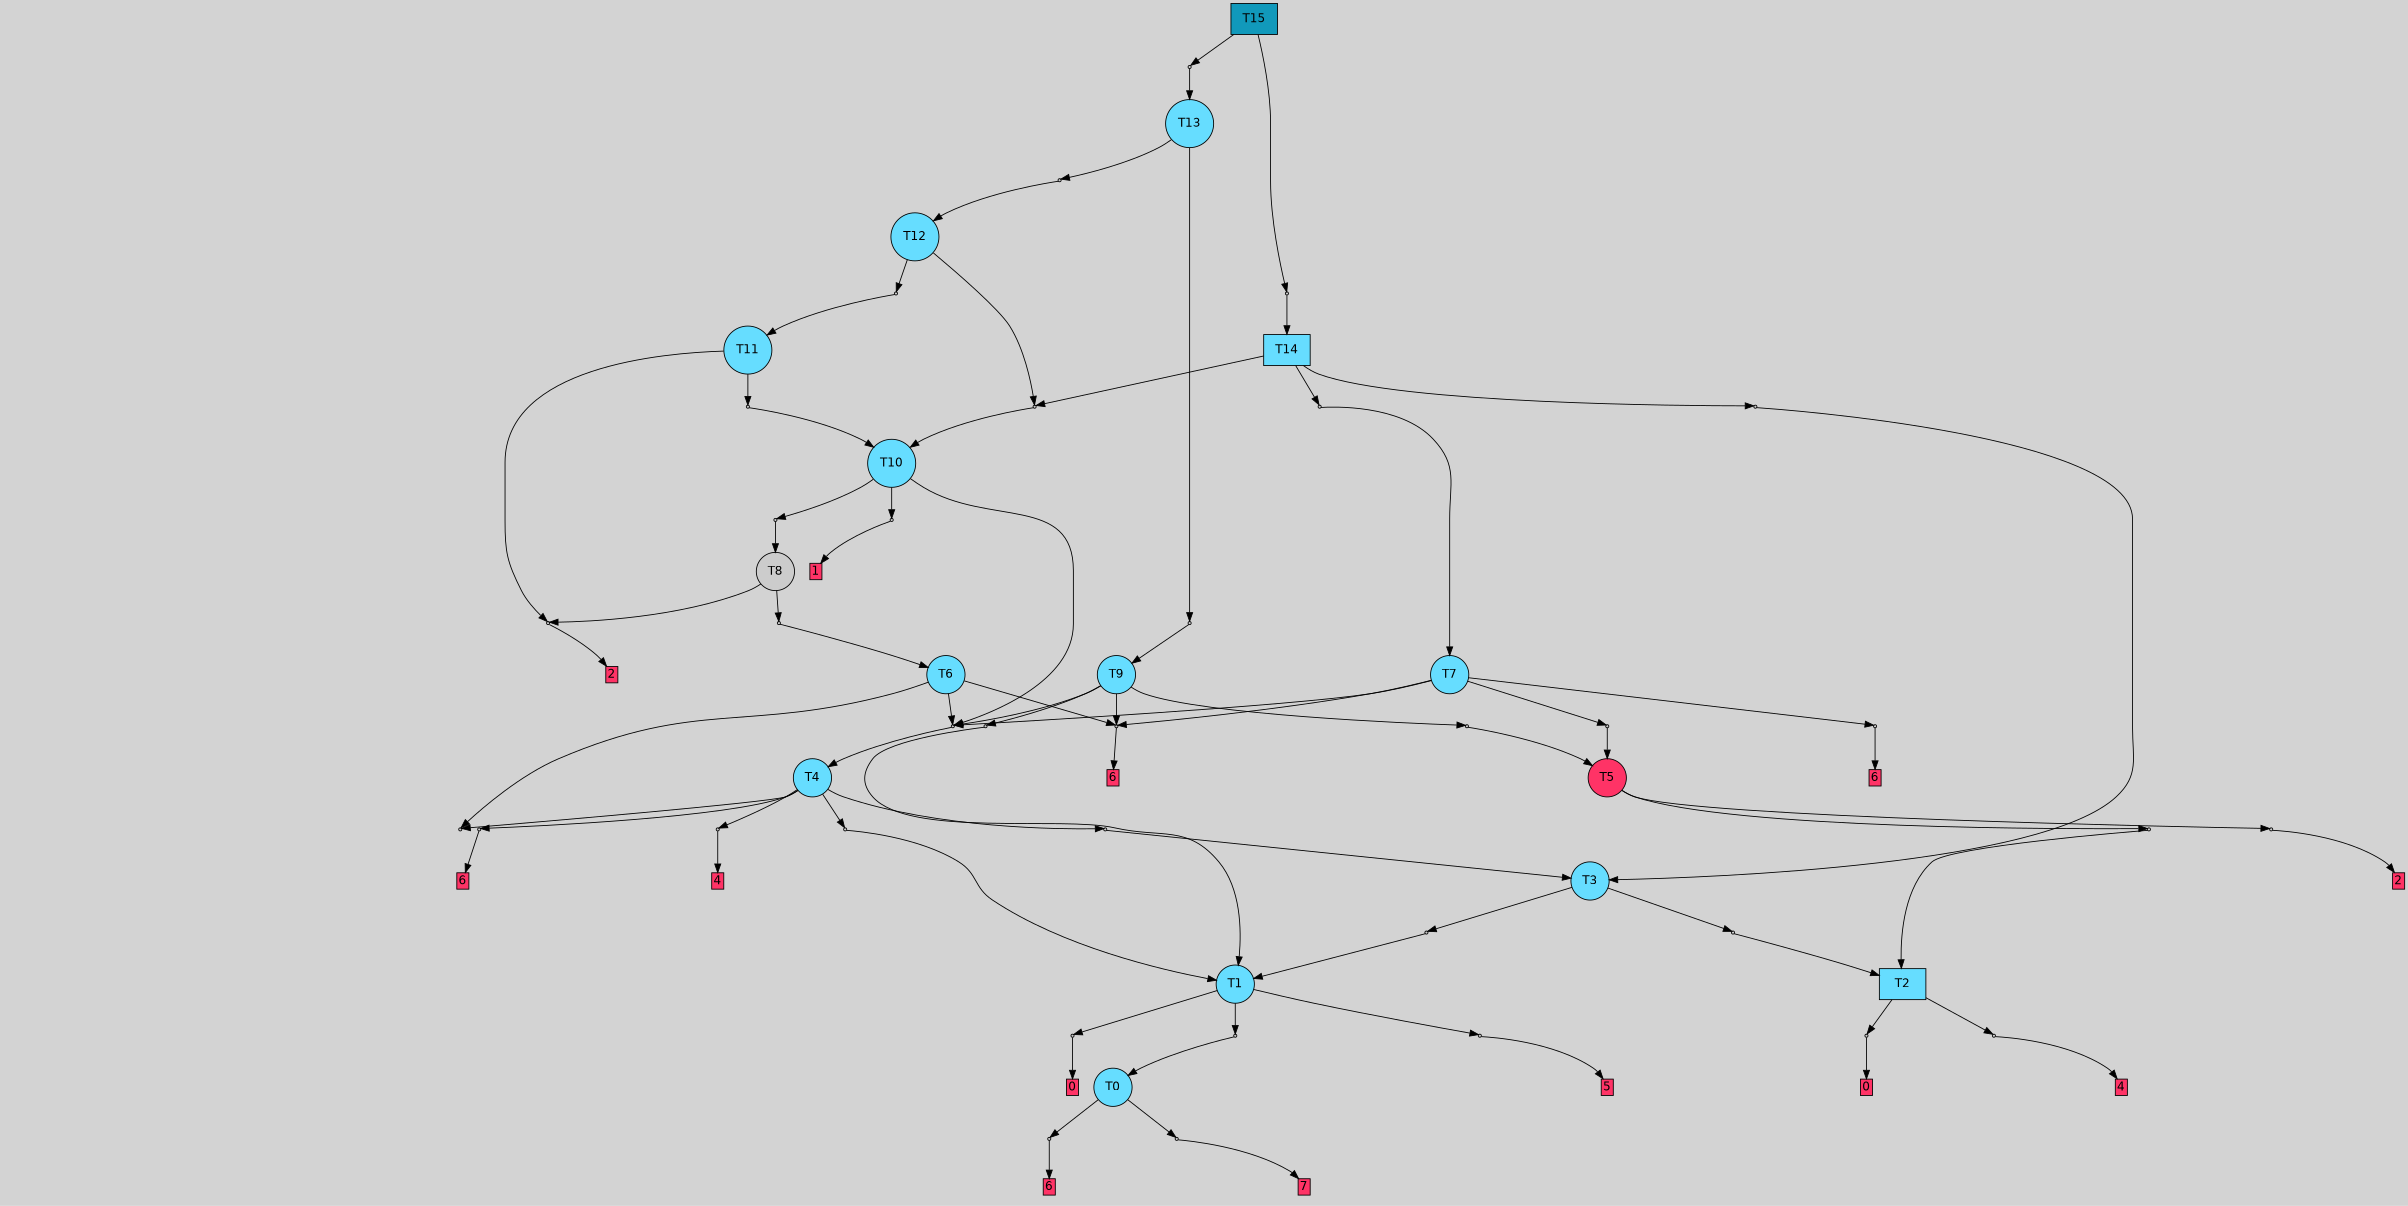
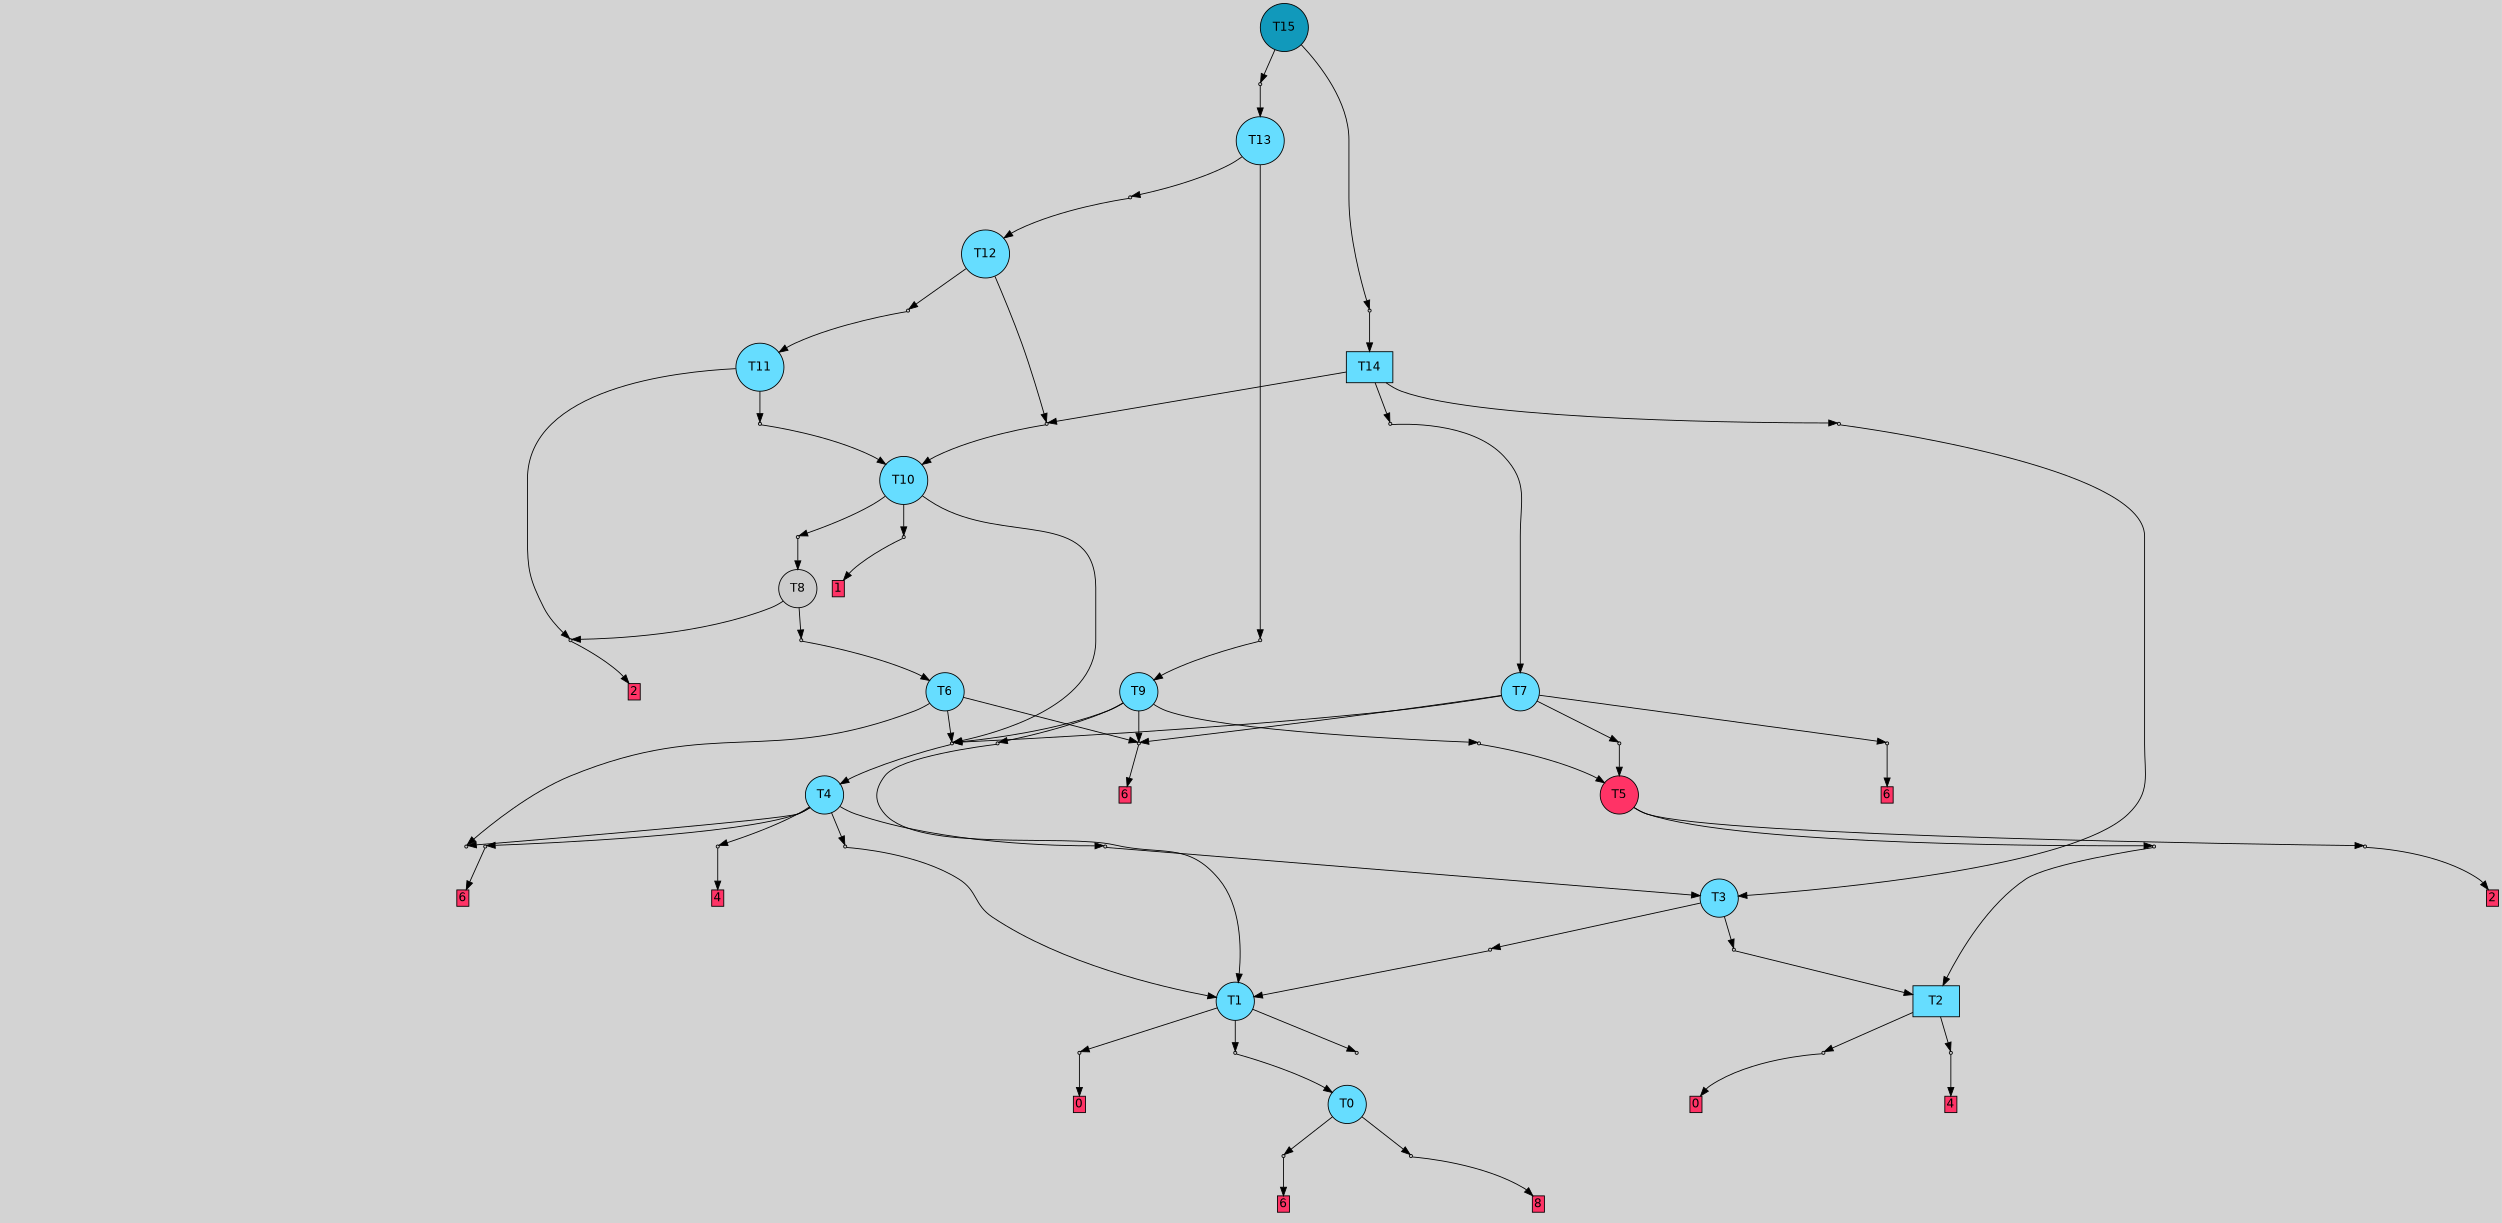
node "T15": shape box -> circle
node "5": removed
node "7": label "7" -> "8"
